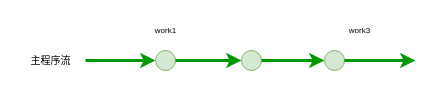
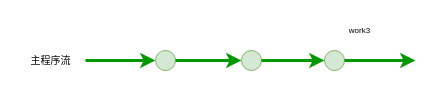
node "work1": removed
